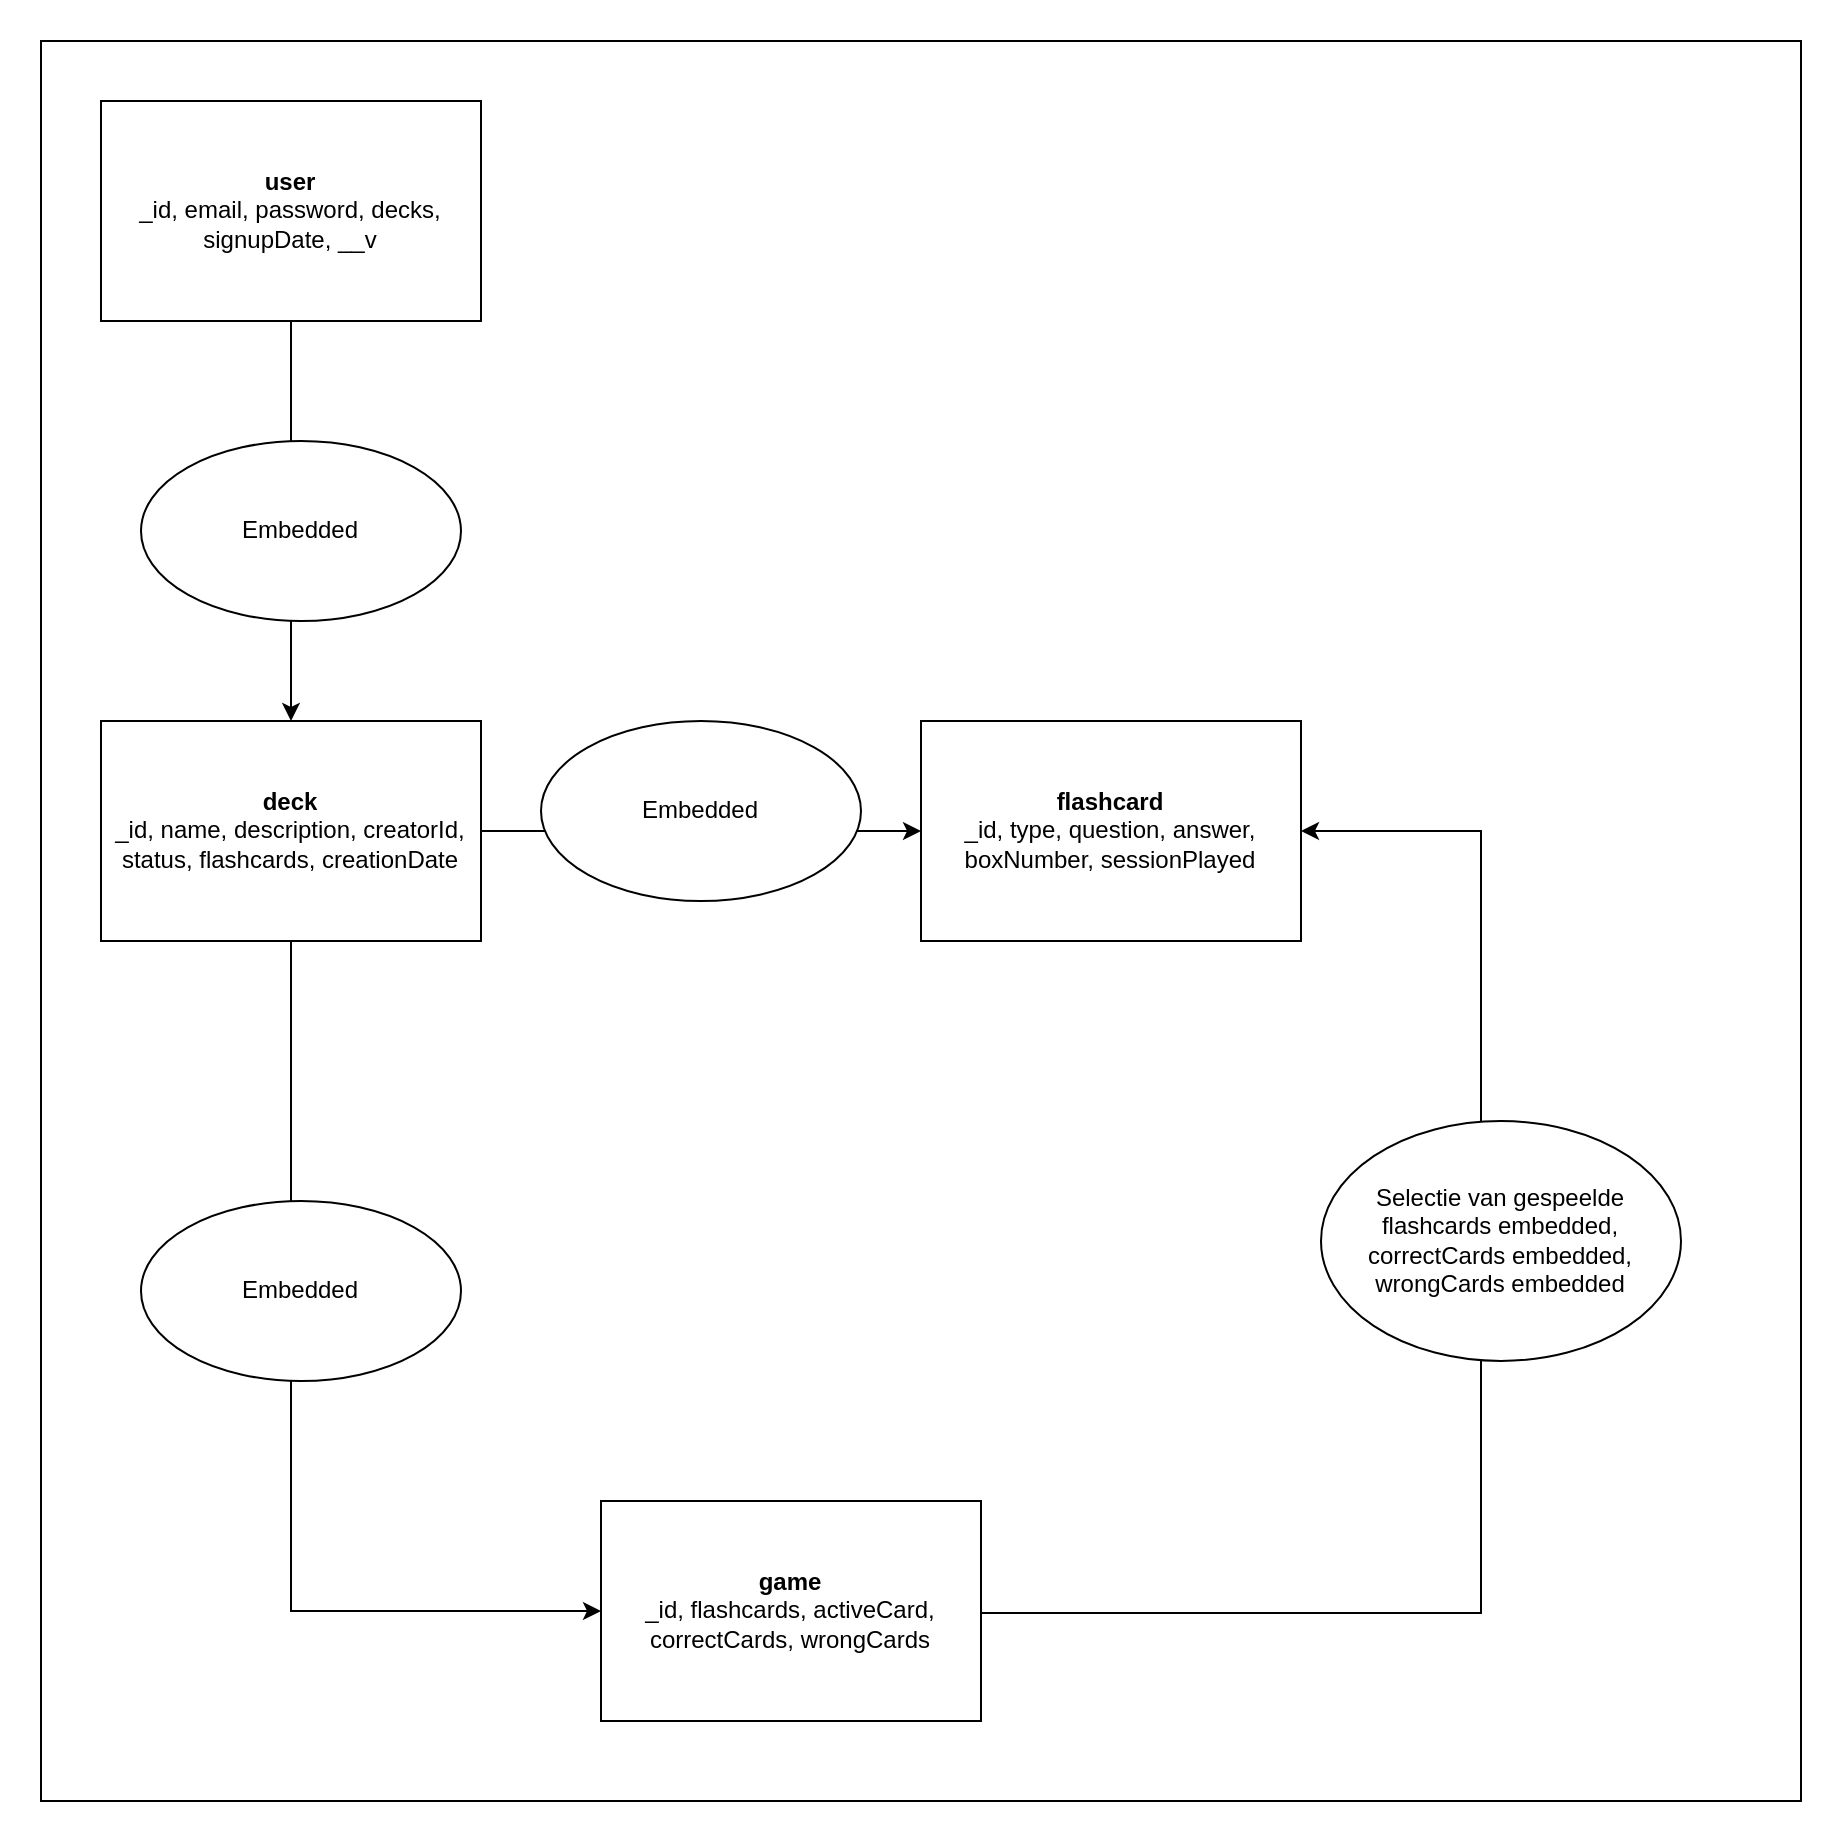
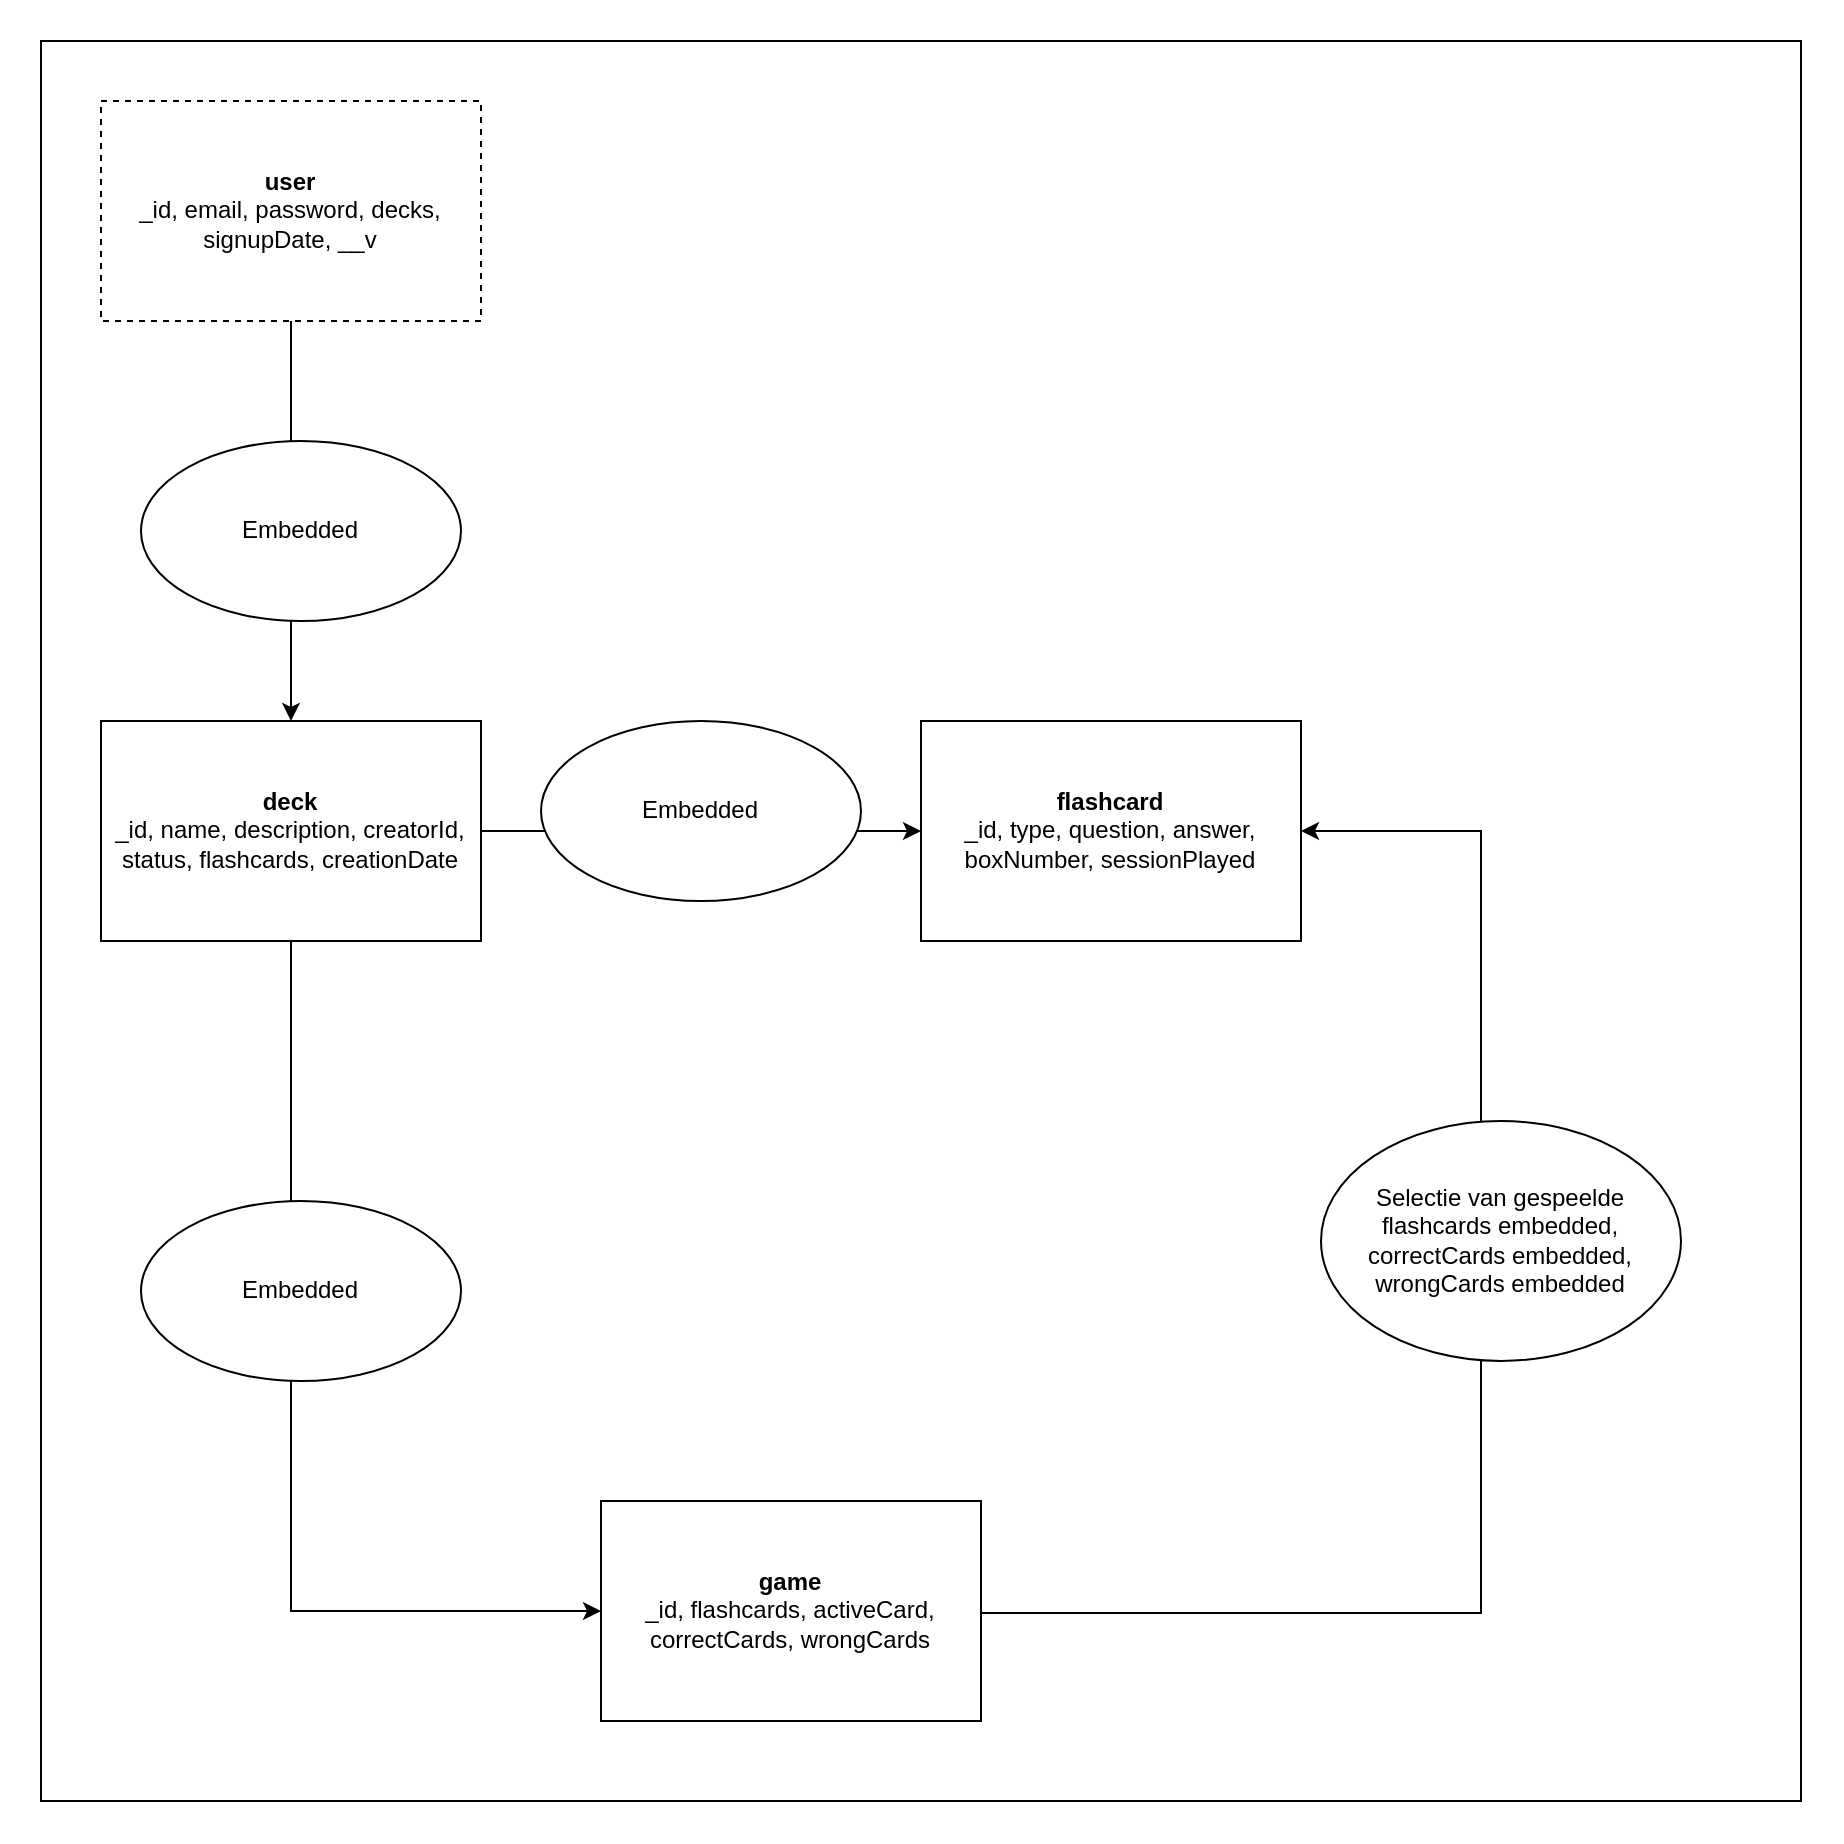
node "user _id, email, password, decks, signupDate, __v": style solid -> dashed
